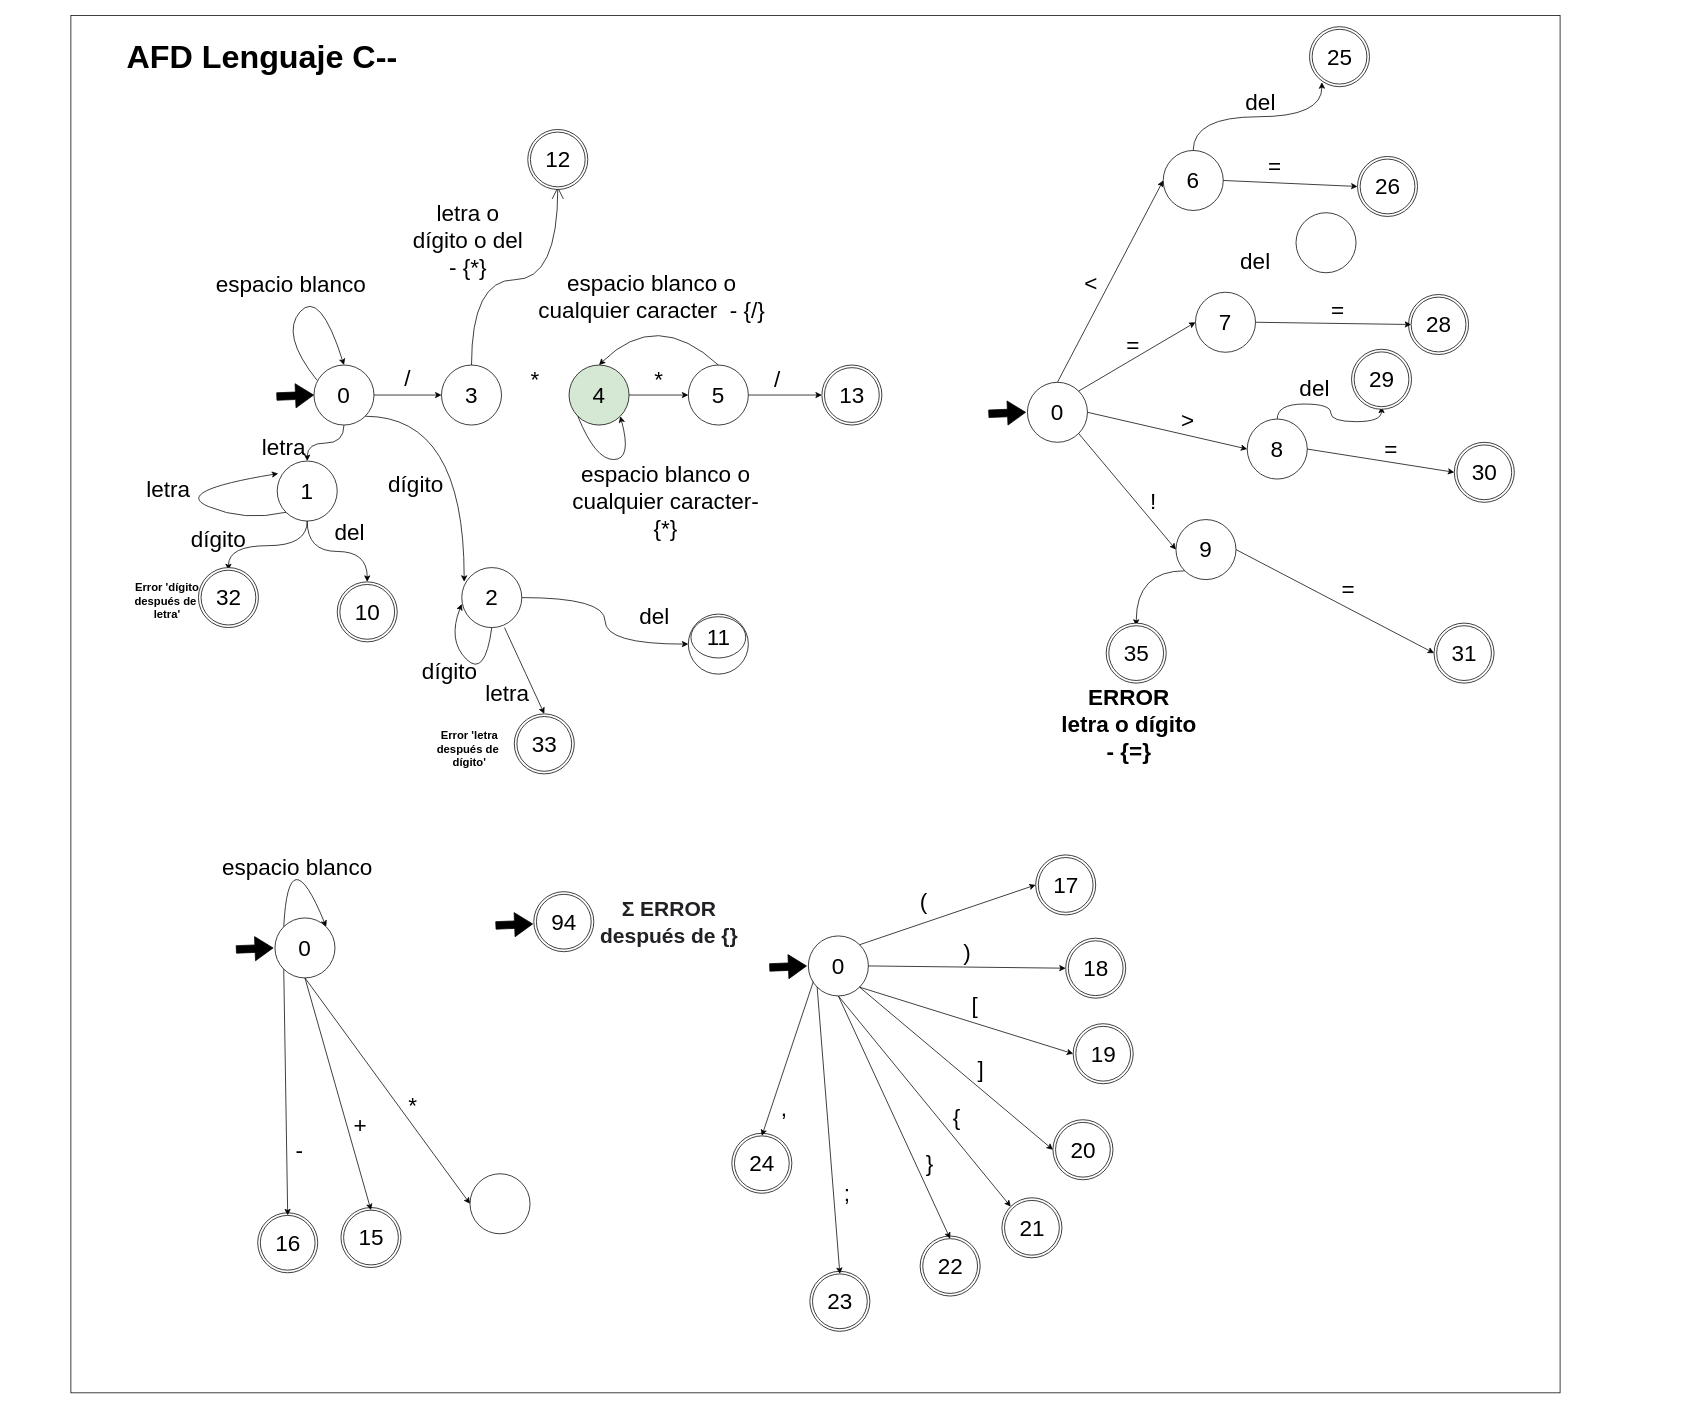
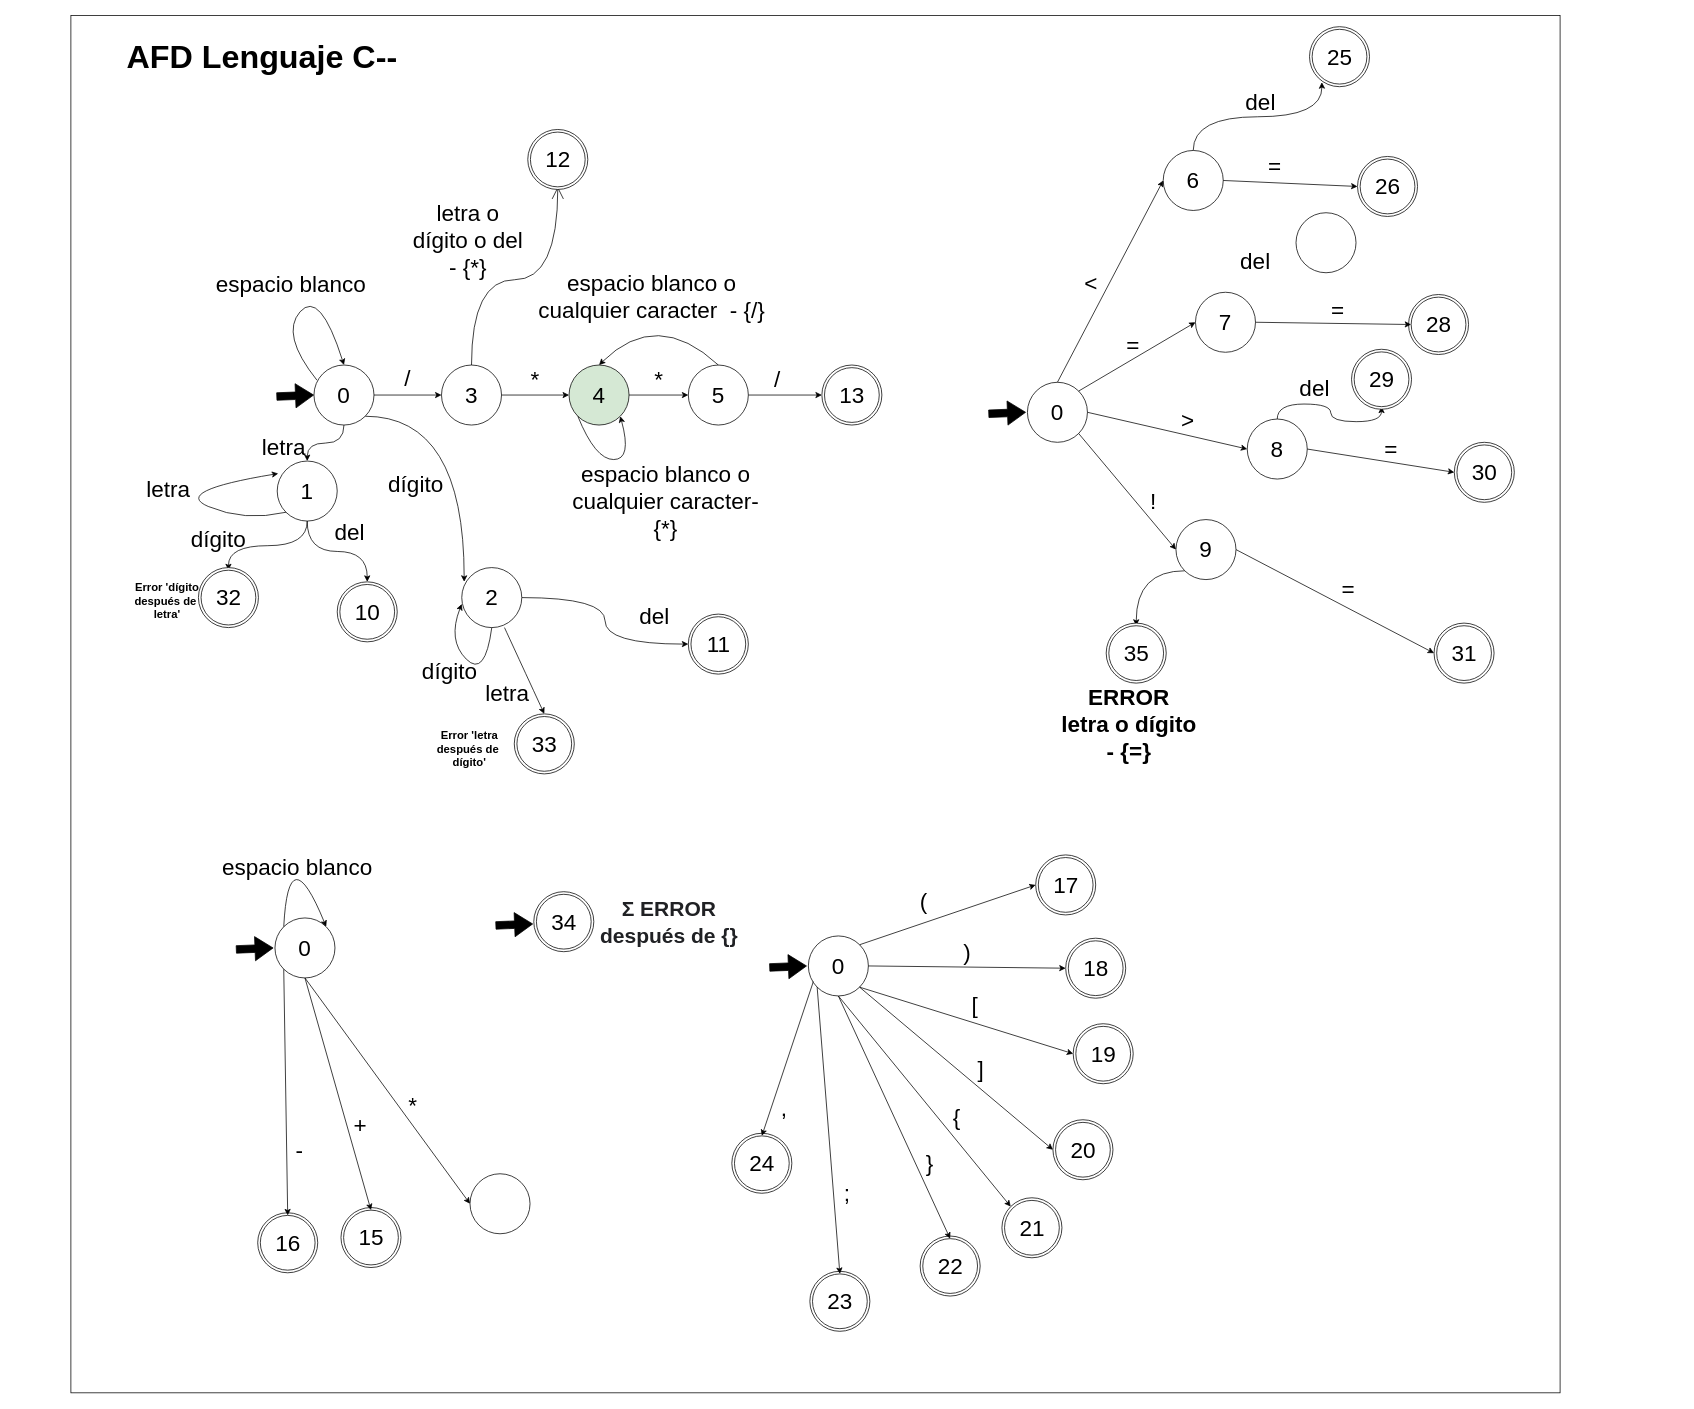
edge "3" -> "4": added
node "11": size 55x41 -> 55x55
node "94": label "94" -> "34"
